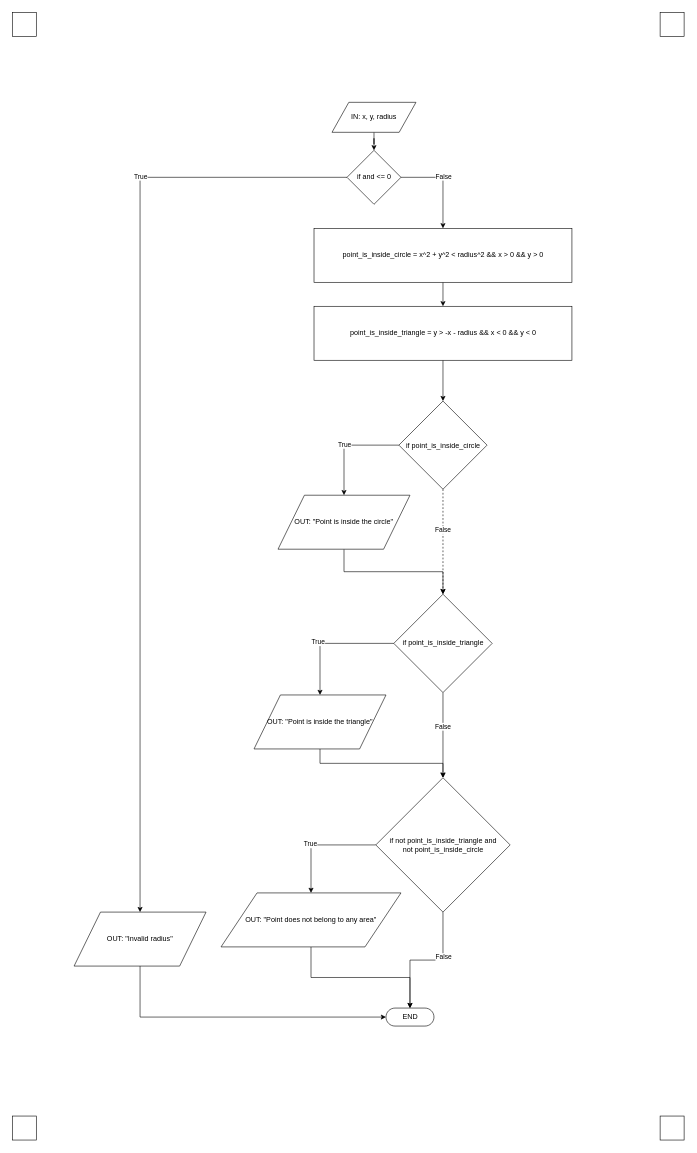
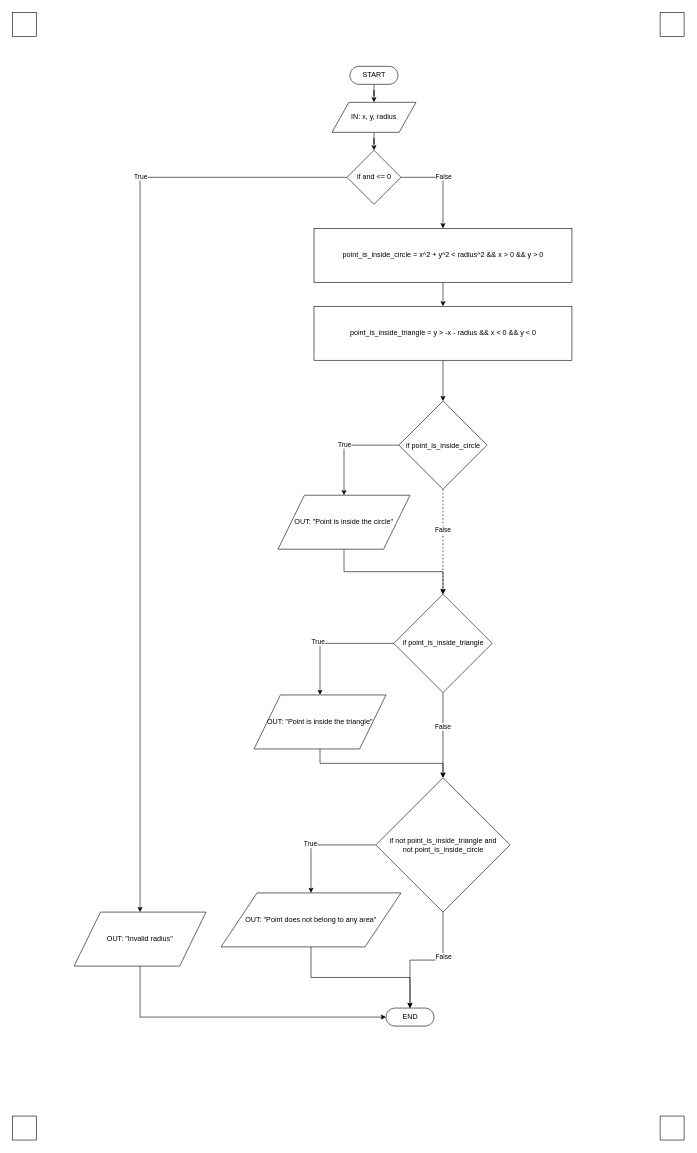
node "START": added
edge "START" -> "IN: x, y, radius": added
